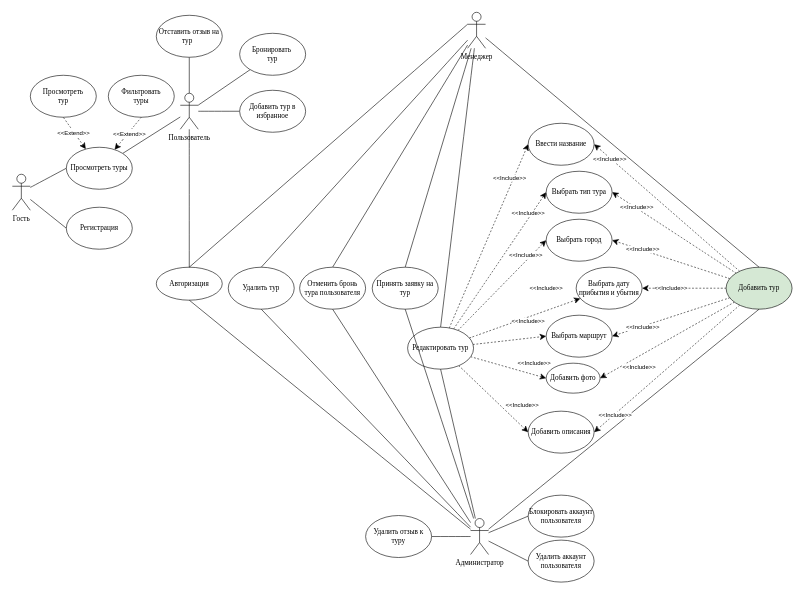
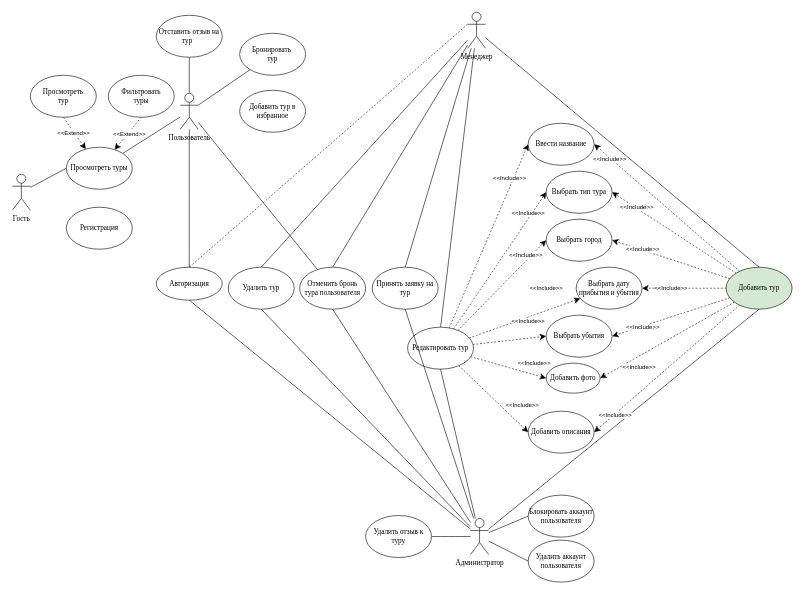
edge "Пользователь" -- "Добавить тур в избранное": now "Пользователь" -- "Отменить бронь тура пользователя"
edge "Менеджер" -- "Авторизация": style solid -> dashed
edge "Гость" -- "Регистрация": removed
node "Выбрать маршрут": label "Выбрать маршрут" -> "Выбрать убытия"
